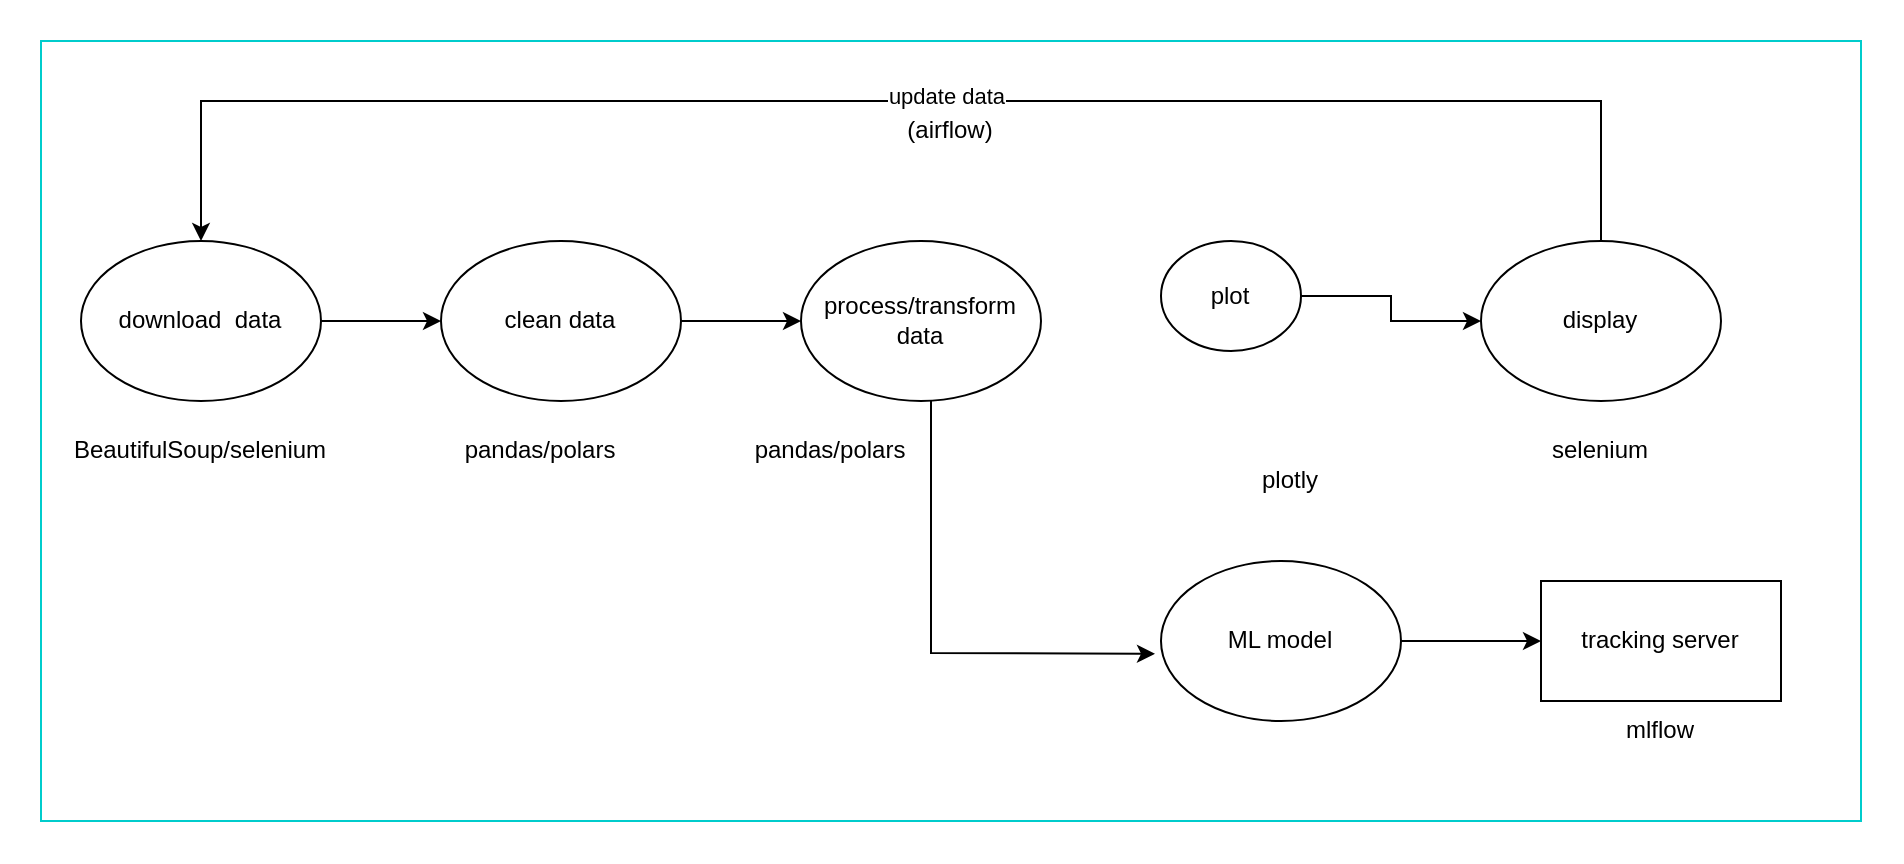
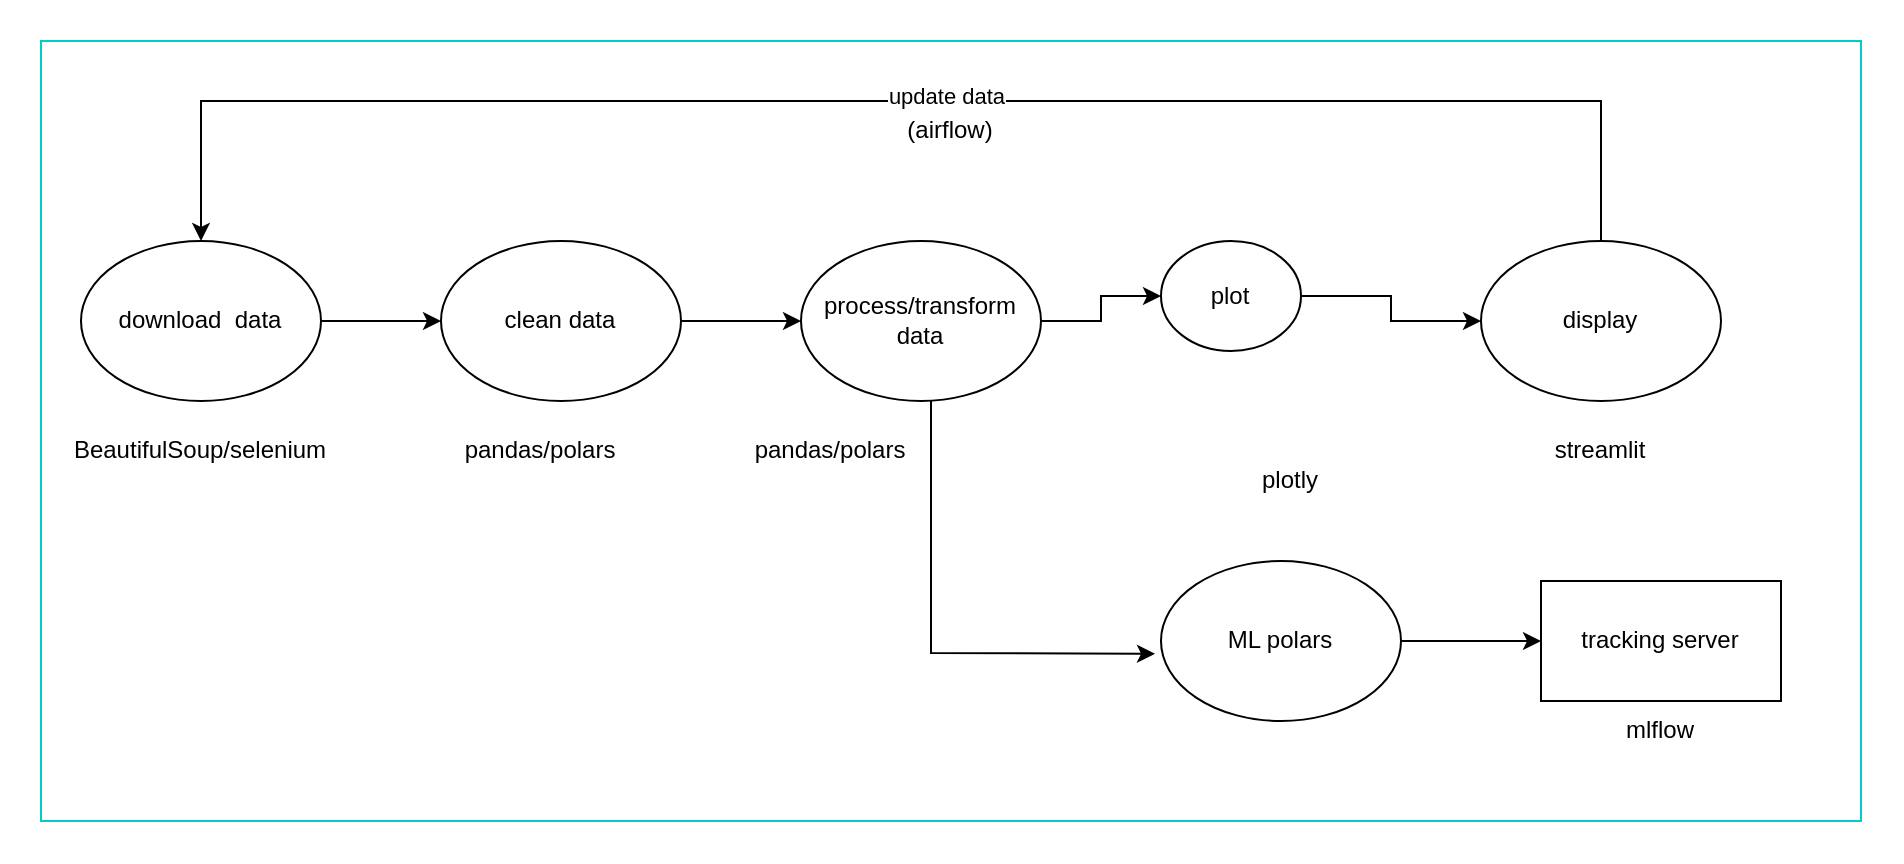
edge "process/transform data" -> "plot": added
node "selenium": label "selenium" -> "streamlit"
node "ML model": label "ML model" -> "ML polars"
